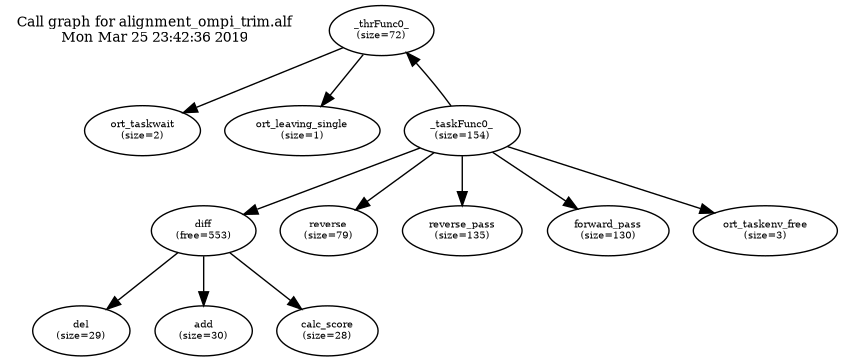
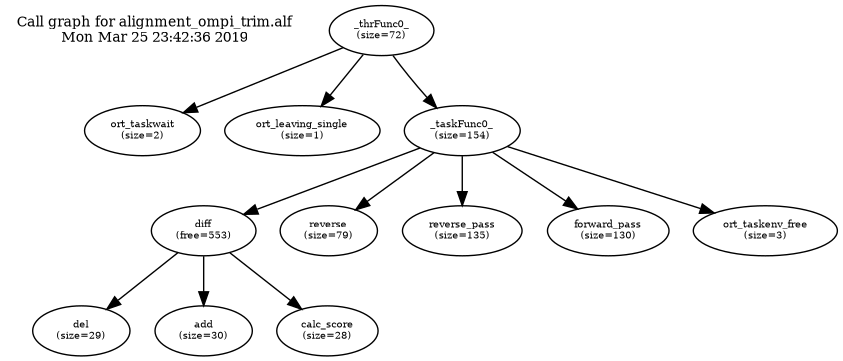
edge "_taskFunc0_ (size=154)" -> "_thrFunc0_ (size=72)": reversed
